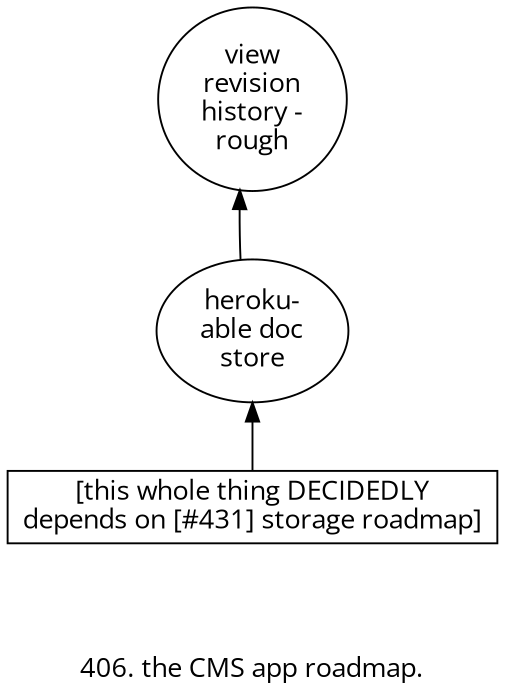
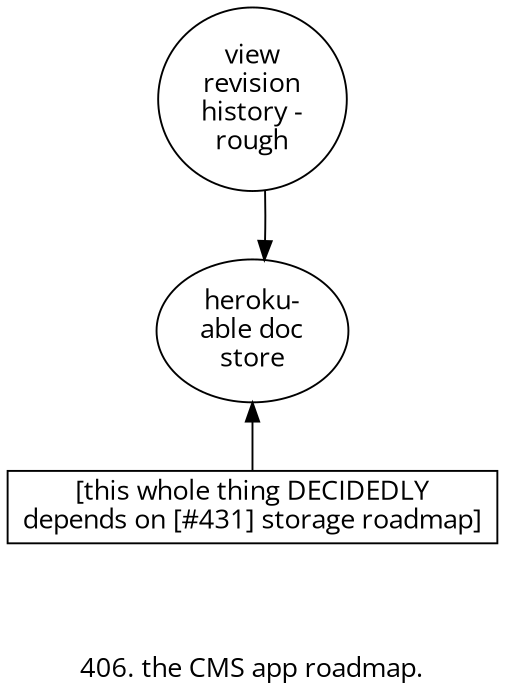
edge "heroku- able doc store" -> "view revision history - rough": reversed
